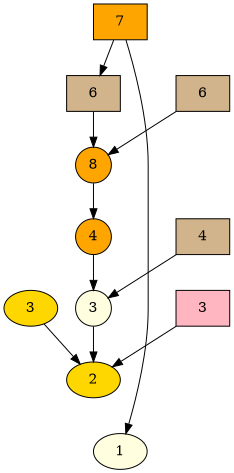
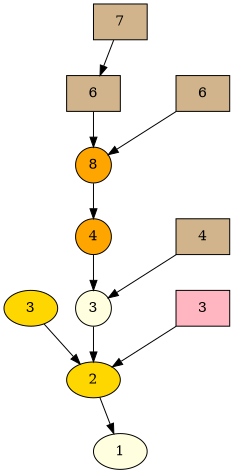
node "7": fillcolor orange -> tan
edge "7" -> "1": now "2" -> "1"
